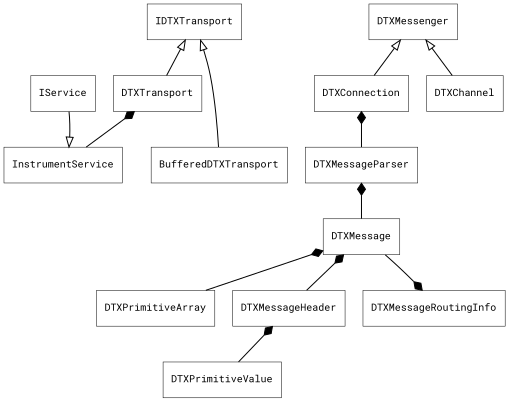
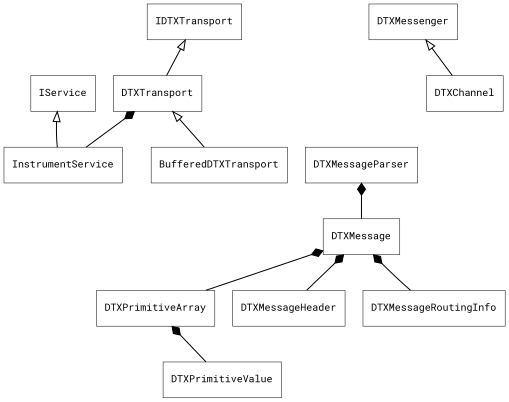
node "DTXConnection": removed
edge "BufferedDTXTransport" -> "IDTXTransport": now "BufferedDTXTransport" -> "DTXTransport"
edge "IService" -> "InstrumentService": reversed
edge "DTXMessage" -> "DTXMessageRoutingInfo": reversed
edge "DTXPrimitiveValue" -> "DTXMessageHeader": now "DTXPrimitiveValue" -> "DTXPrimitiveArray"
